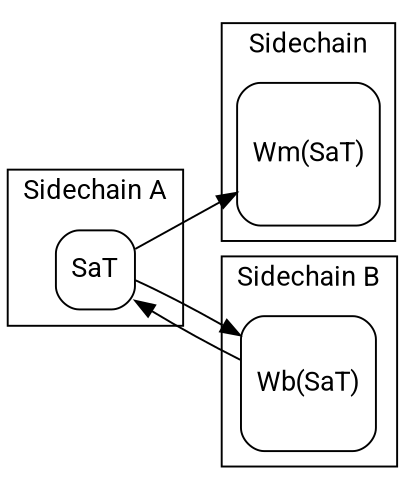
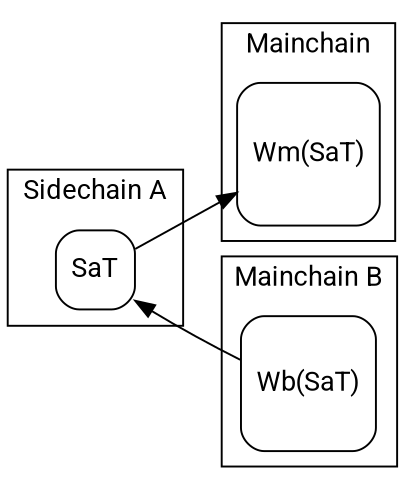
cluster "Sidechain": label "Sidechain" -> "Mainchain"
cluster "Sidechain B": label "Sidechain B" -> "Mainchain B"
edge "SaT" -> "Wb(SaT)": removed
